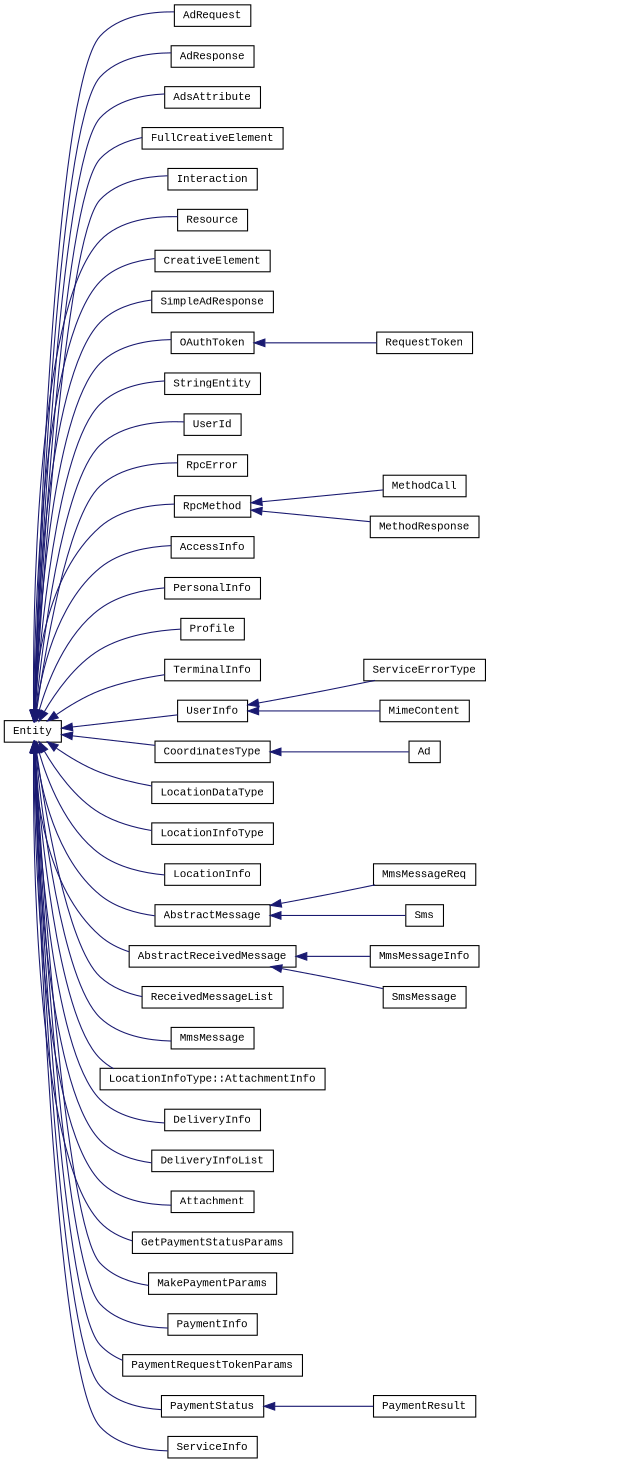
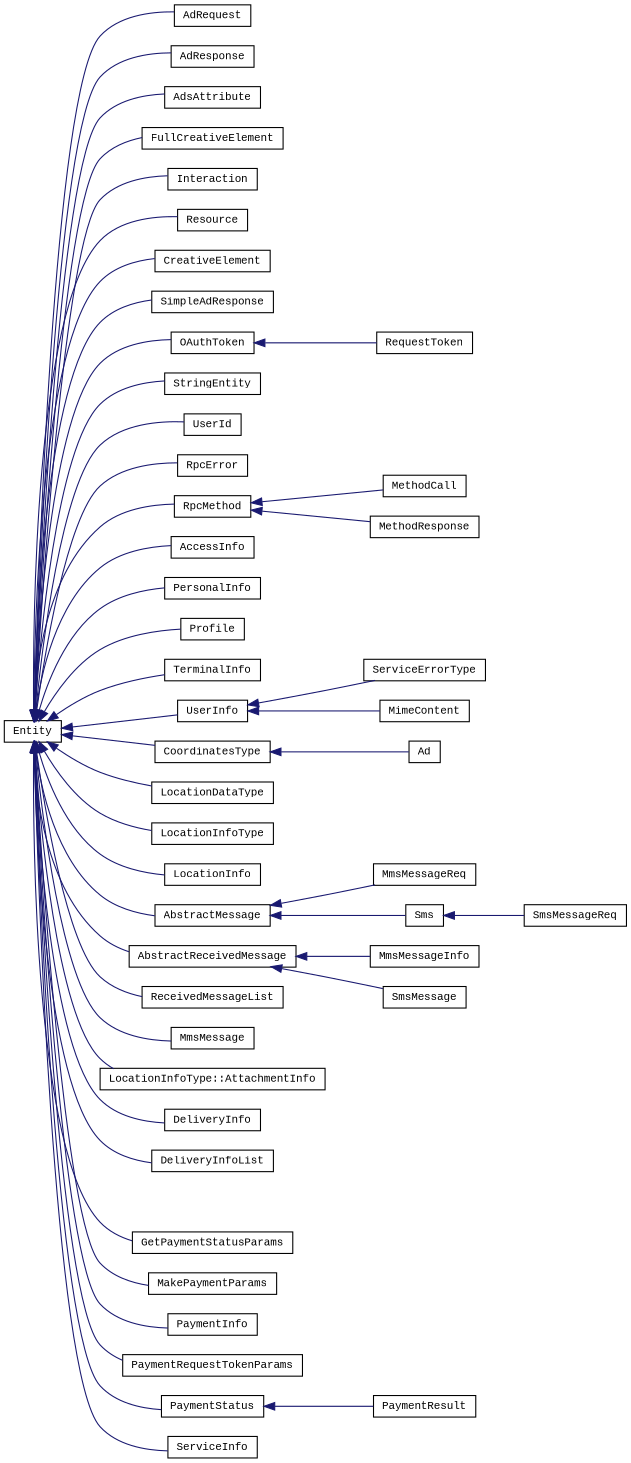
node "SmsMessageReq": added
node "Attachment": removed
